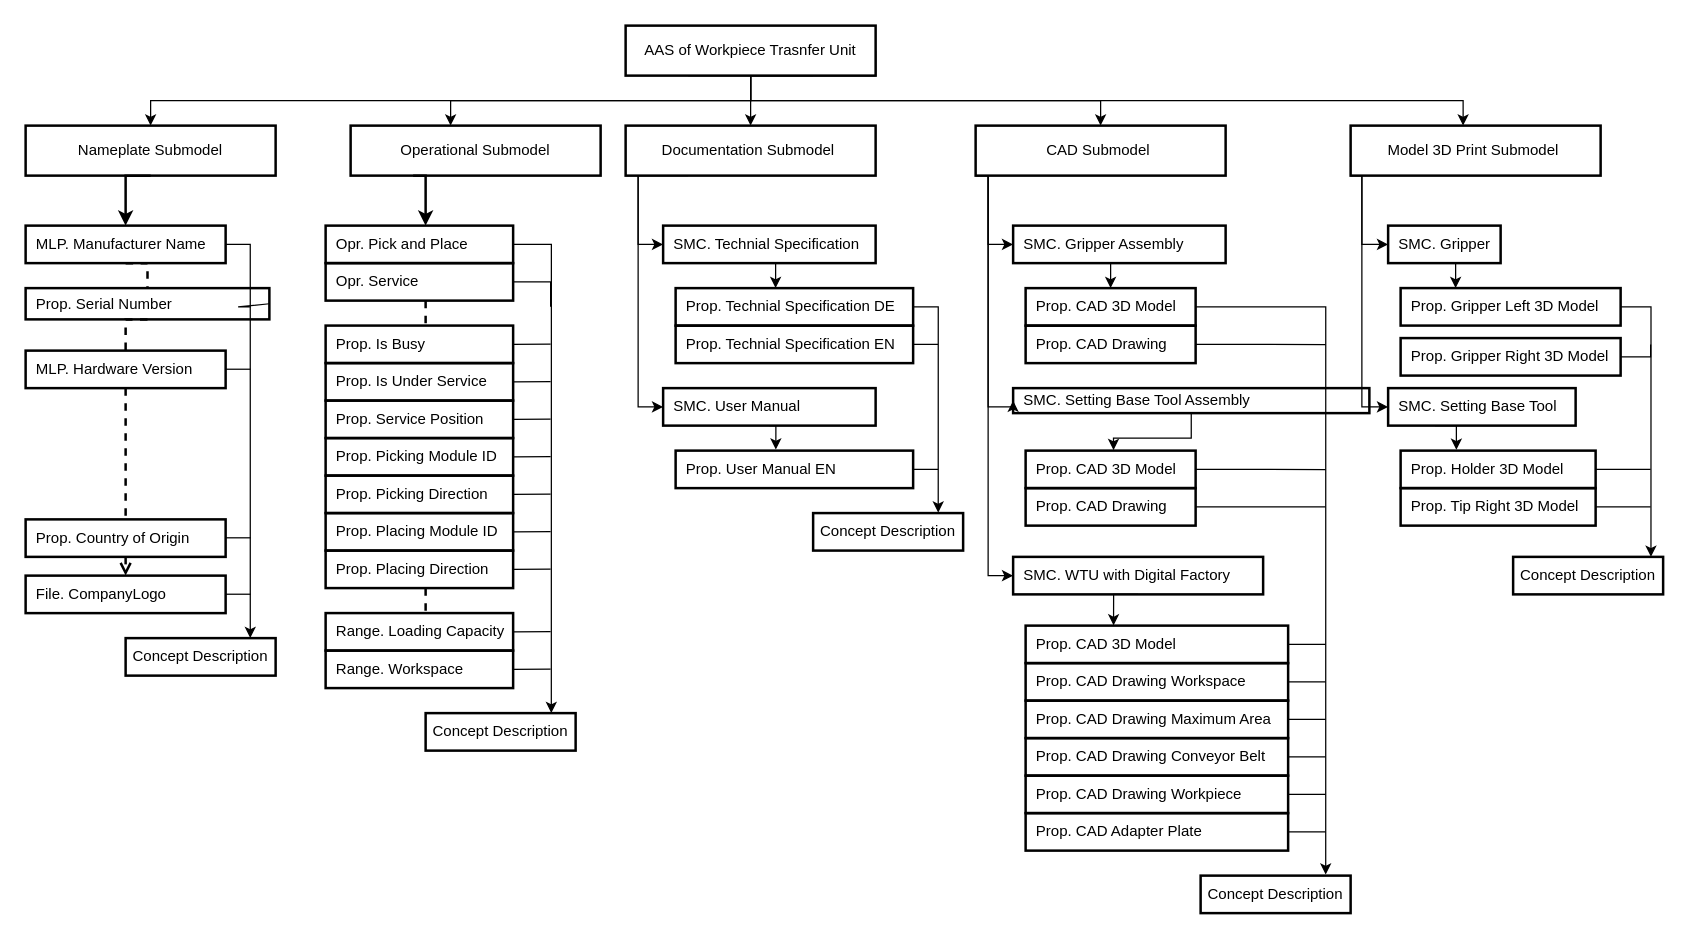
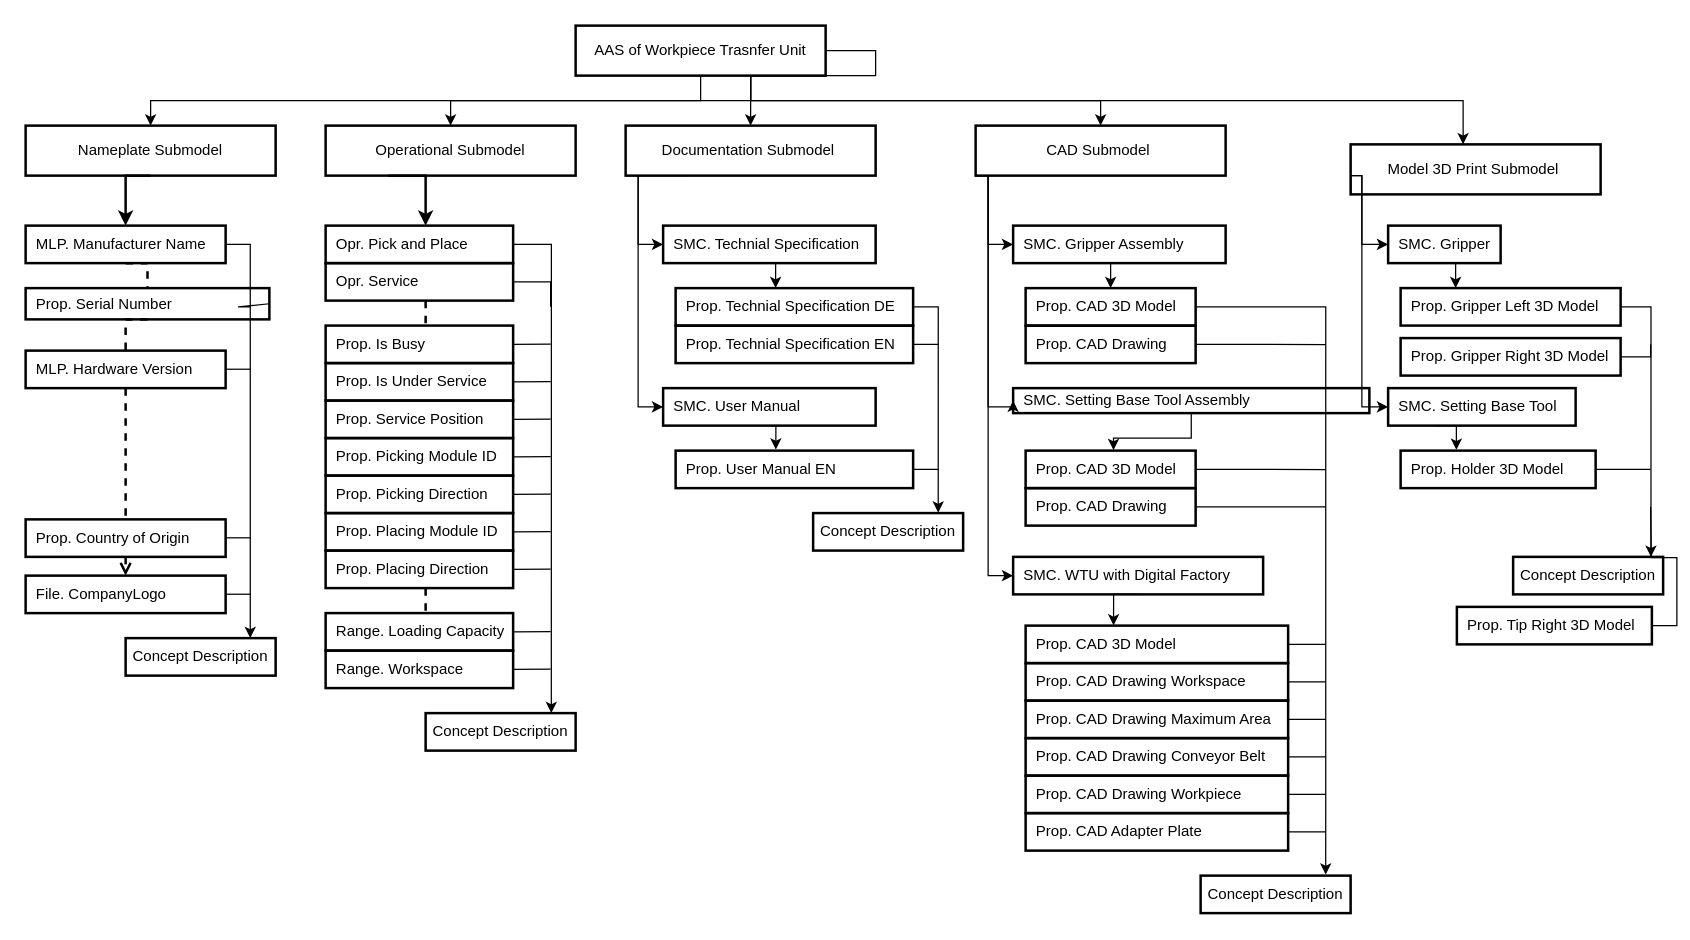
node "AAS of Workpiece Trasnfer Unit": moved (751, 51) -> (701, 51)
node "Operational Submodel": moved (476, 151) -> (451, 151)
node "Model 3D Print Submodel": moved (1476, 151) -> (1476, 169)
node "Prop. Tip Right 3D Model": moved (1498, 507) -> (1554, 626)
